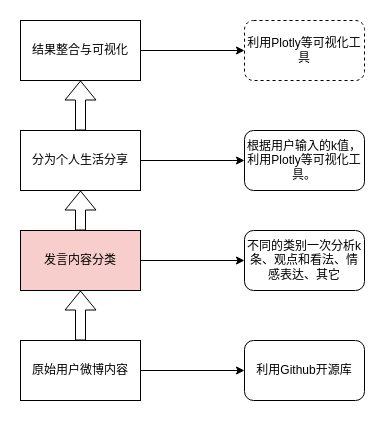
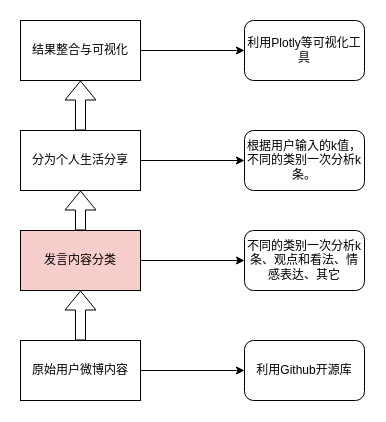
node "利用Plotly等可视化工具": style dashed -> solid
node "根据用户输入的k值，利用Plotly等可视化工具。": label "根据用户输入的k值，利用Plotly等可视化工具。" -> "根据用户输入的k值，不同的类别一次分析k条。"
